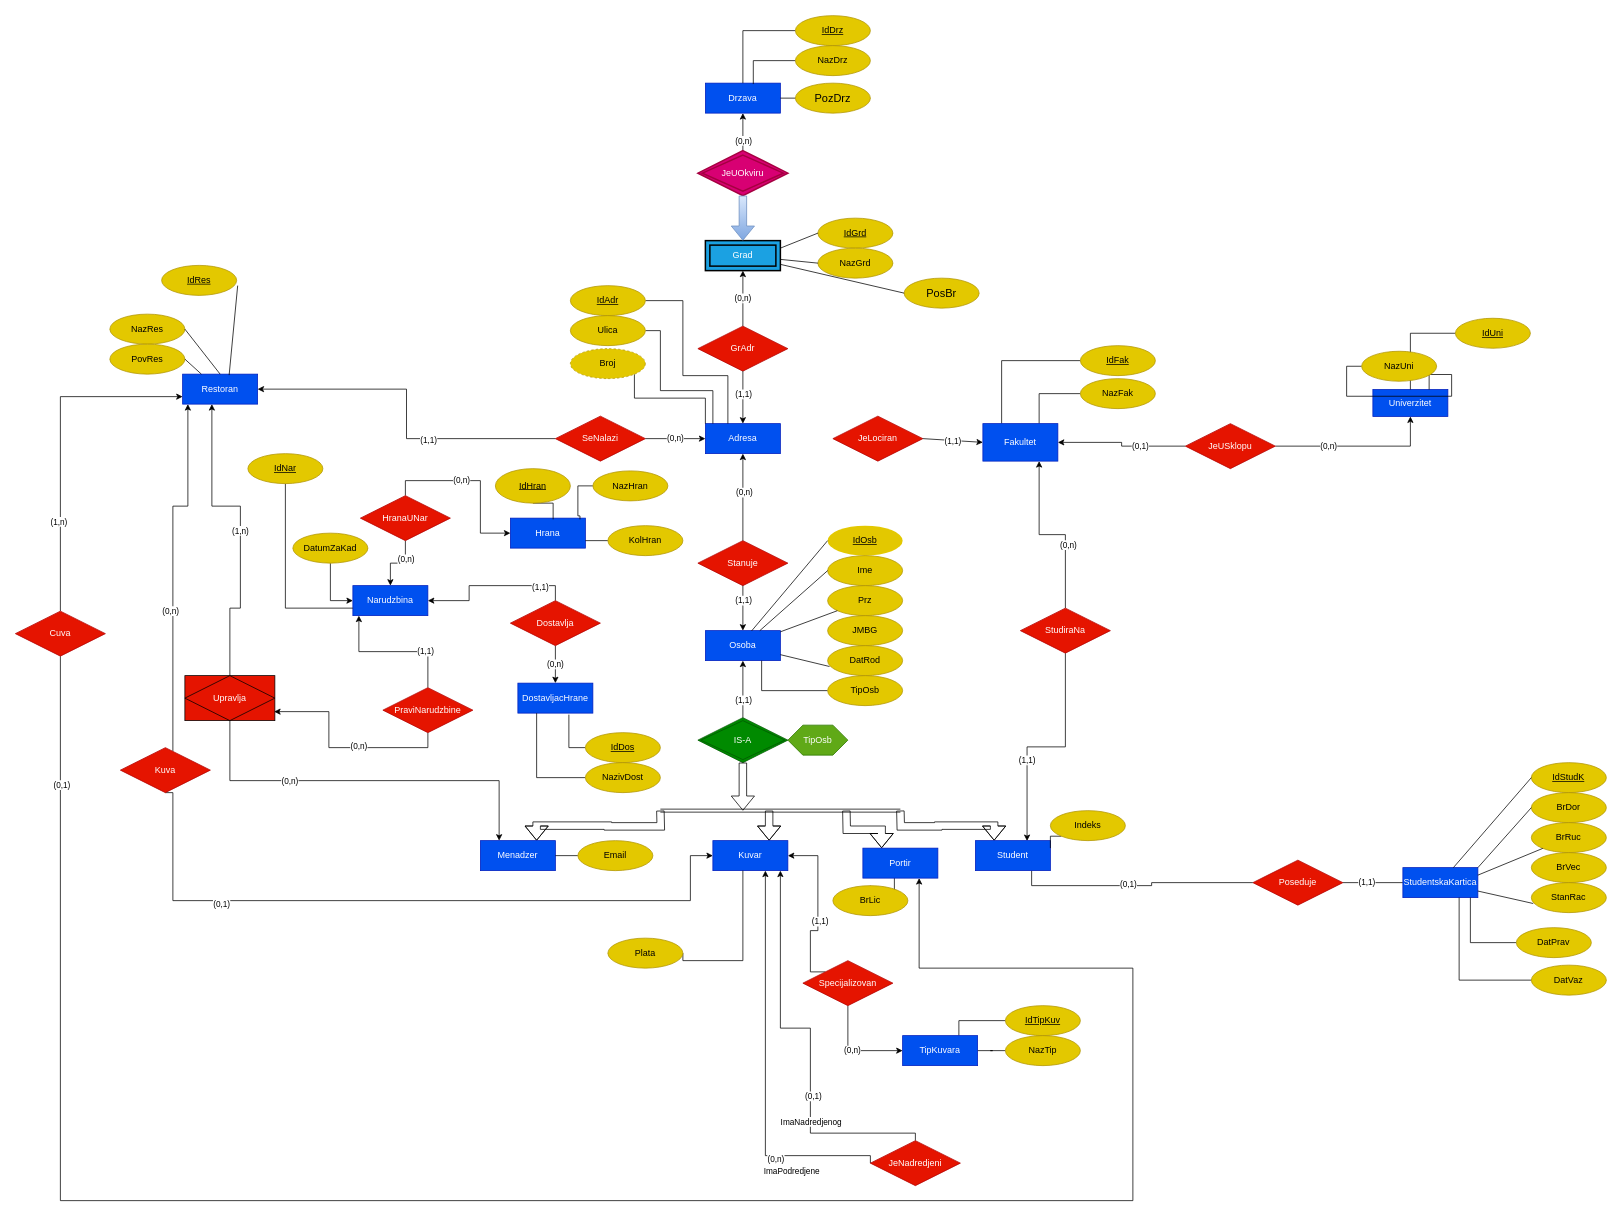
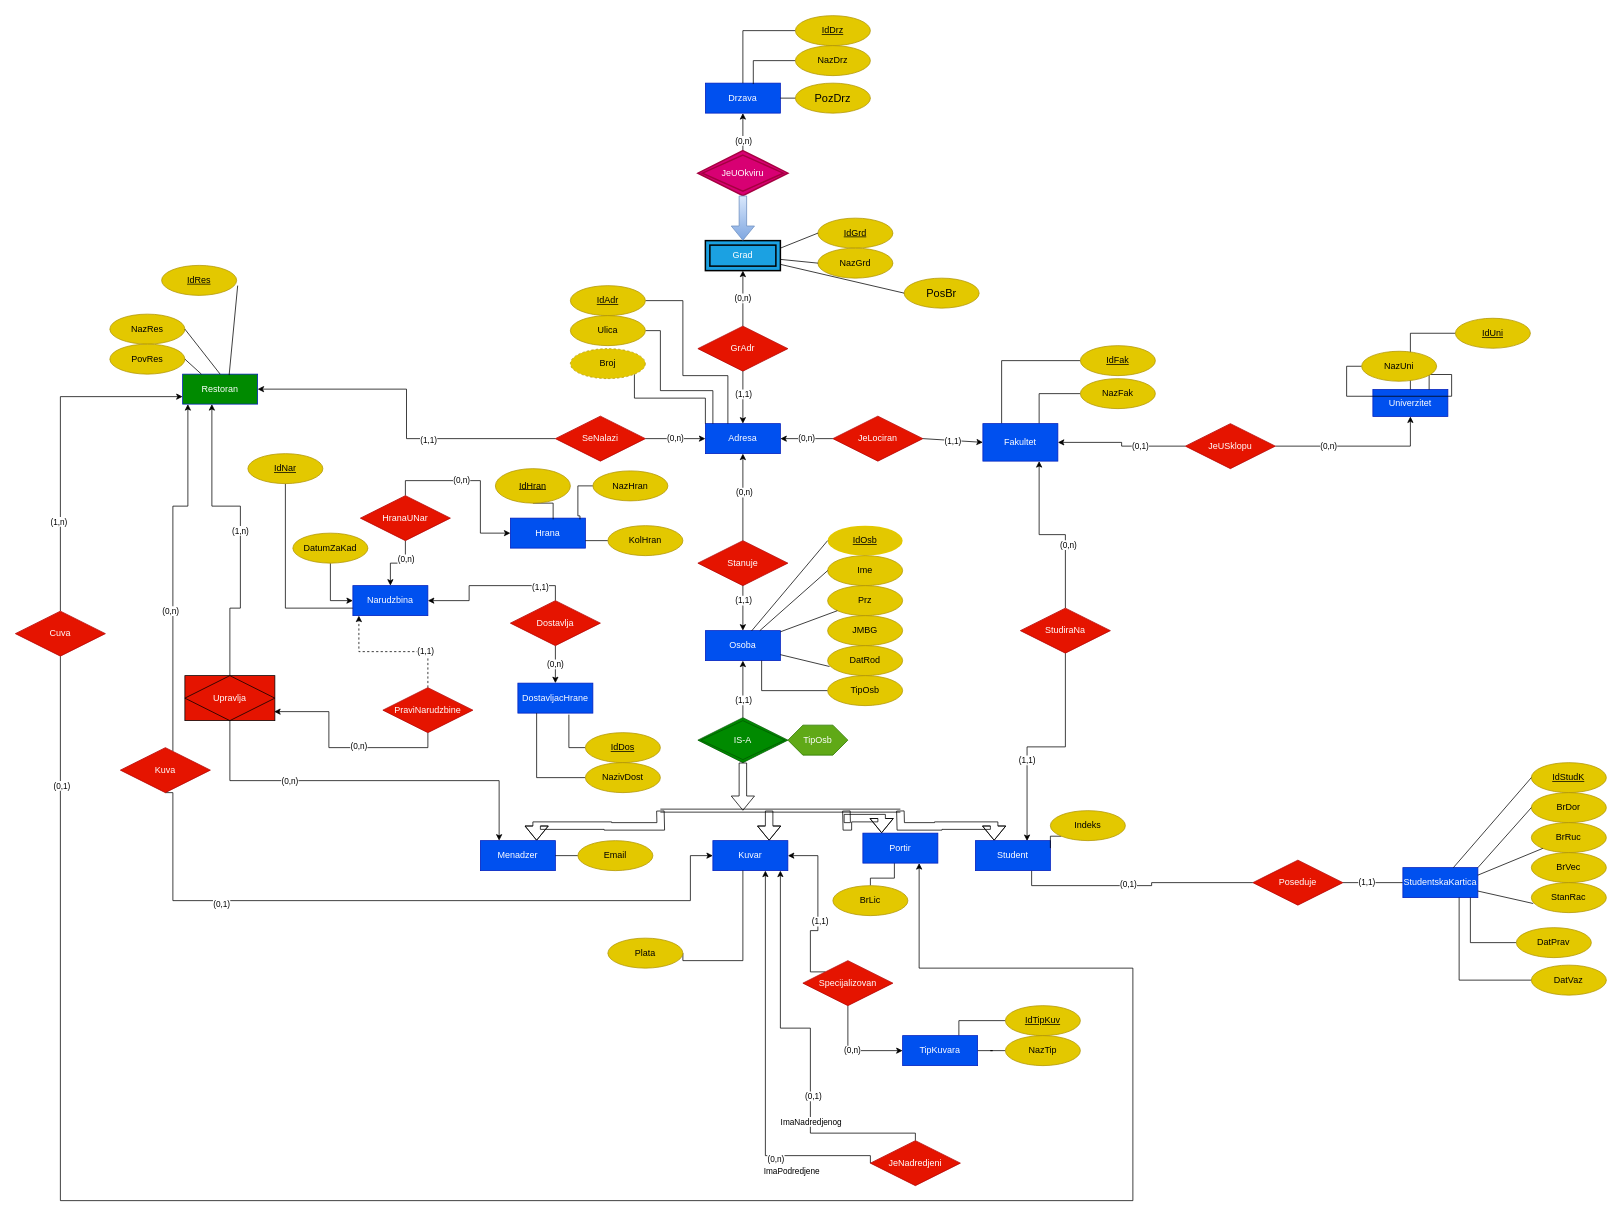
node "Restoran": fillcolor #0050ef -> #008a00
edge "JeLociran" -> "Adresa": added, label "(0,n)"
edge "PraviNarudzbine" -> "Narudzbina": style solid -> dashed
node "Portir": moved (900, 863) -> (900, 848)
